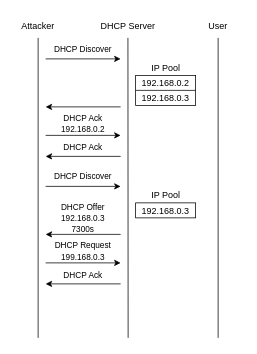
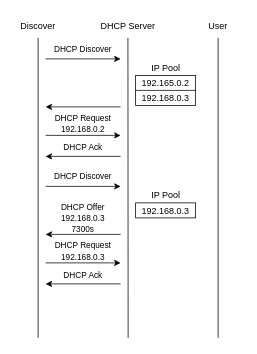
node "Attacker": label "Attacker" -> "Discover"
node "192.168.0.2": label "192.168.0.2" -> "192.165.0.2"
node "DHCP Ack 192.168.0.2": label "DHCP Ack 192.168.0.2" -> "DHCP Request 192.168.0.2"
node "DHCP Request 199.168.0.3": label "DHCP Request 199.168.0.3" -> "DHCP Request 192.168.0.3"
